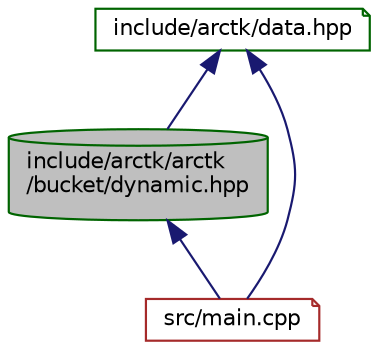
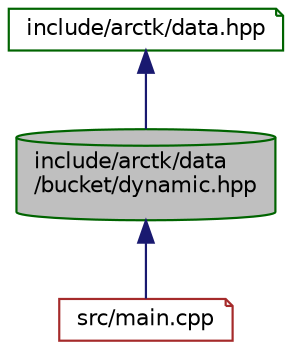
node "include/arctk/arctk /bucket/dynamic.hpp": label "include/arctk/arctk /bucket/dynamic.hpp" -> "include/arctk/data /bucket/dynamic.hpp"
edge "src/main.cpp" -> "include/arctk/data.hpp": removed
